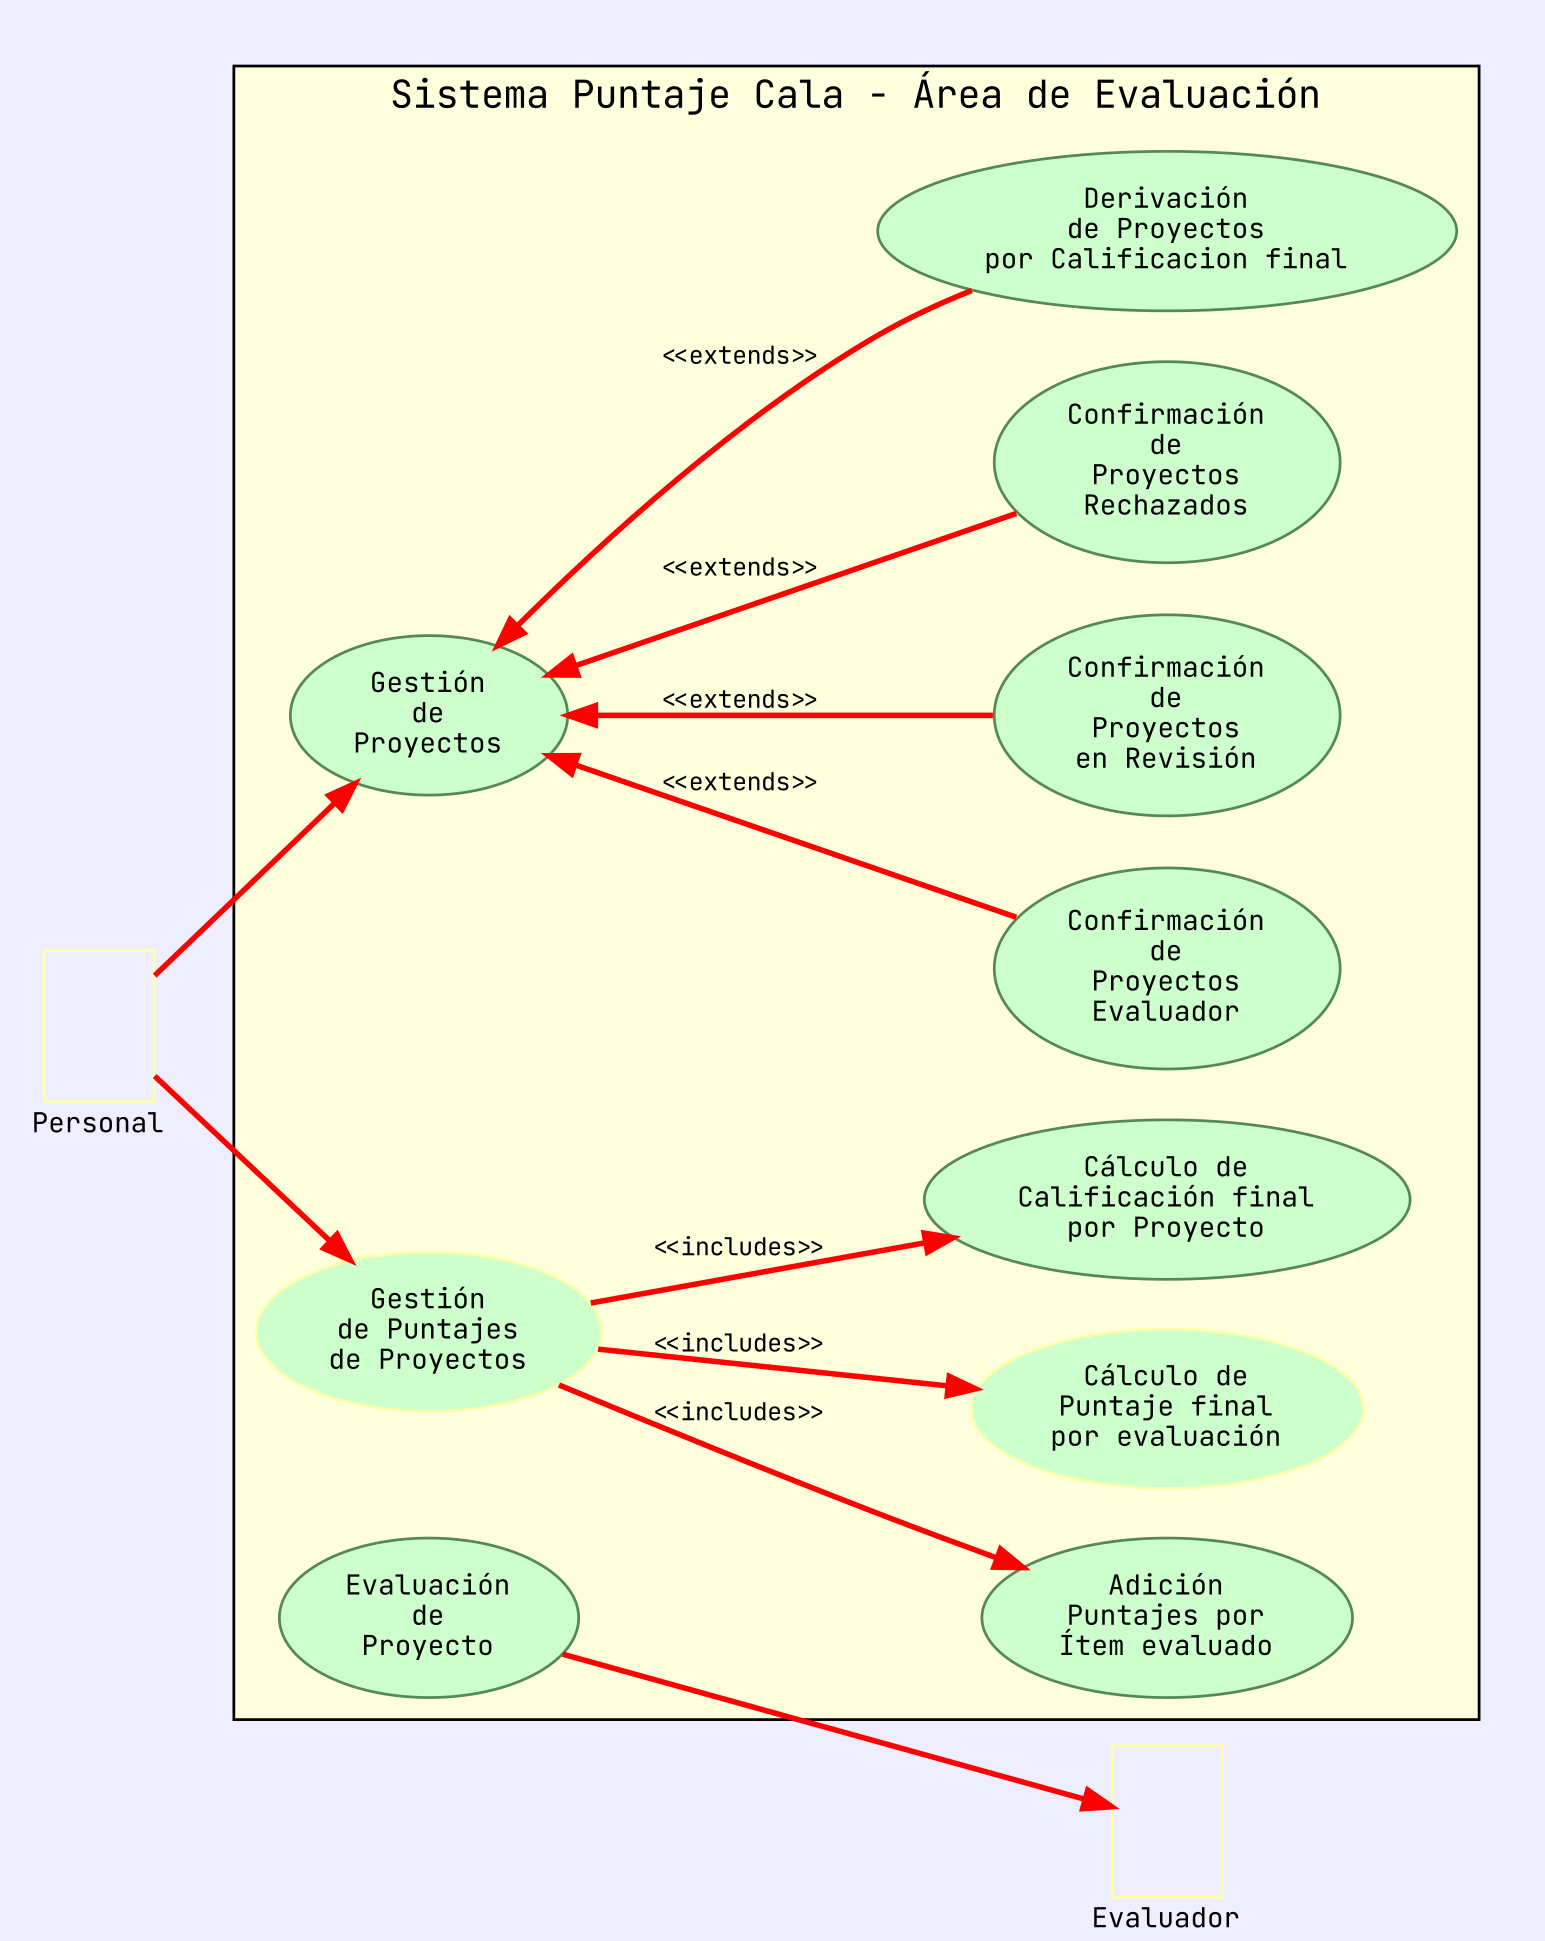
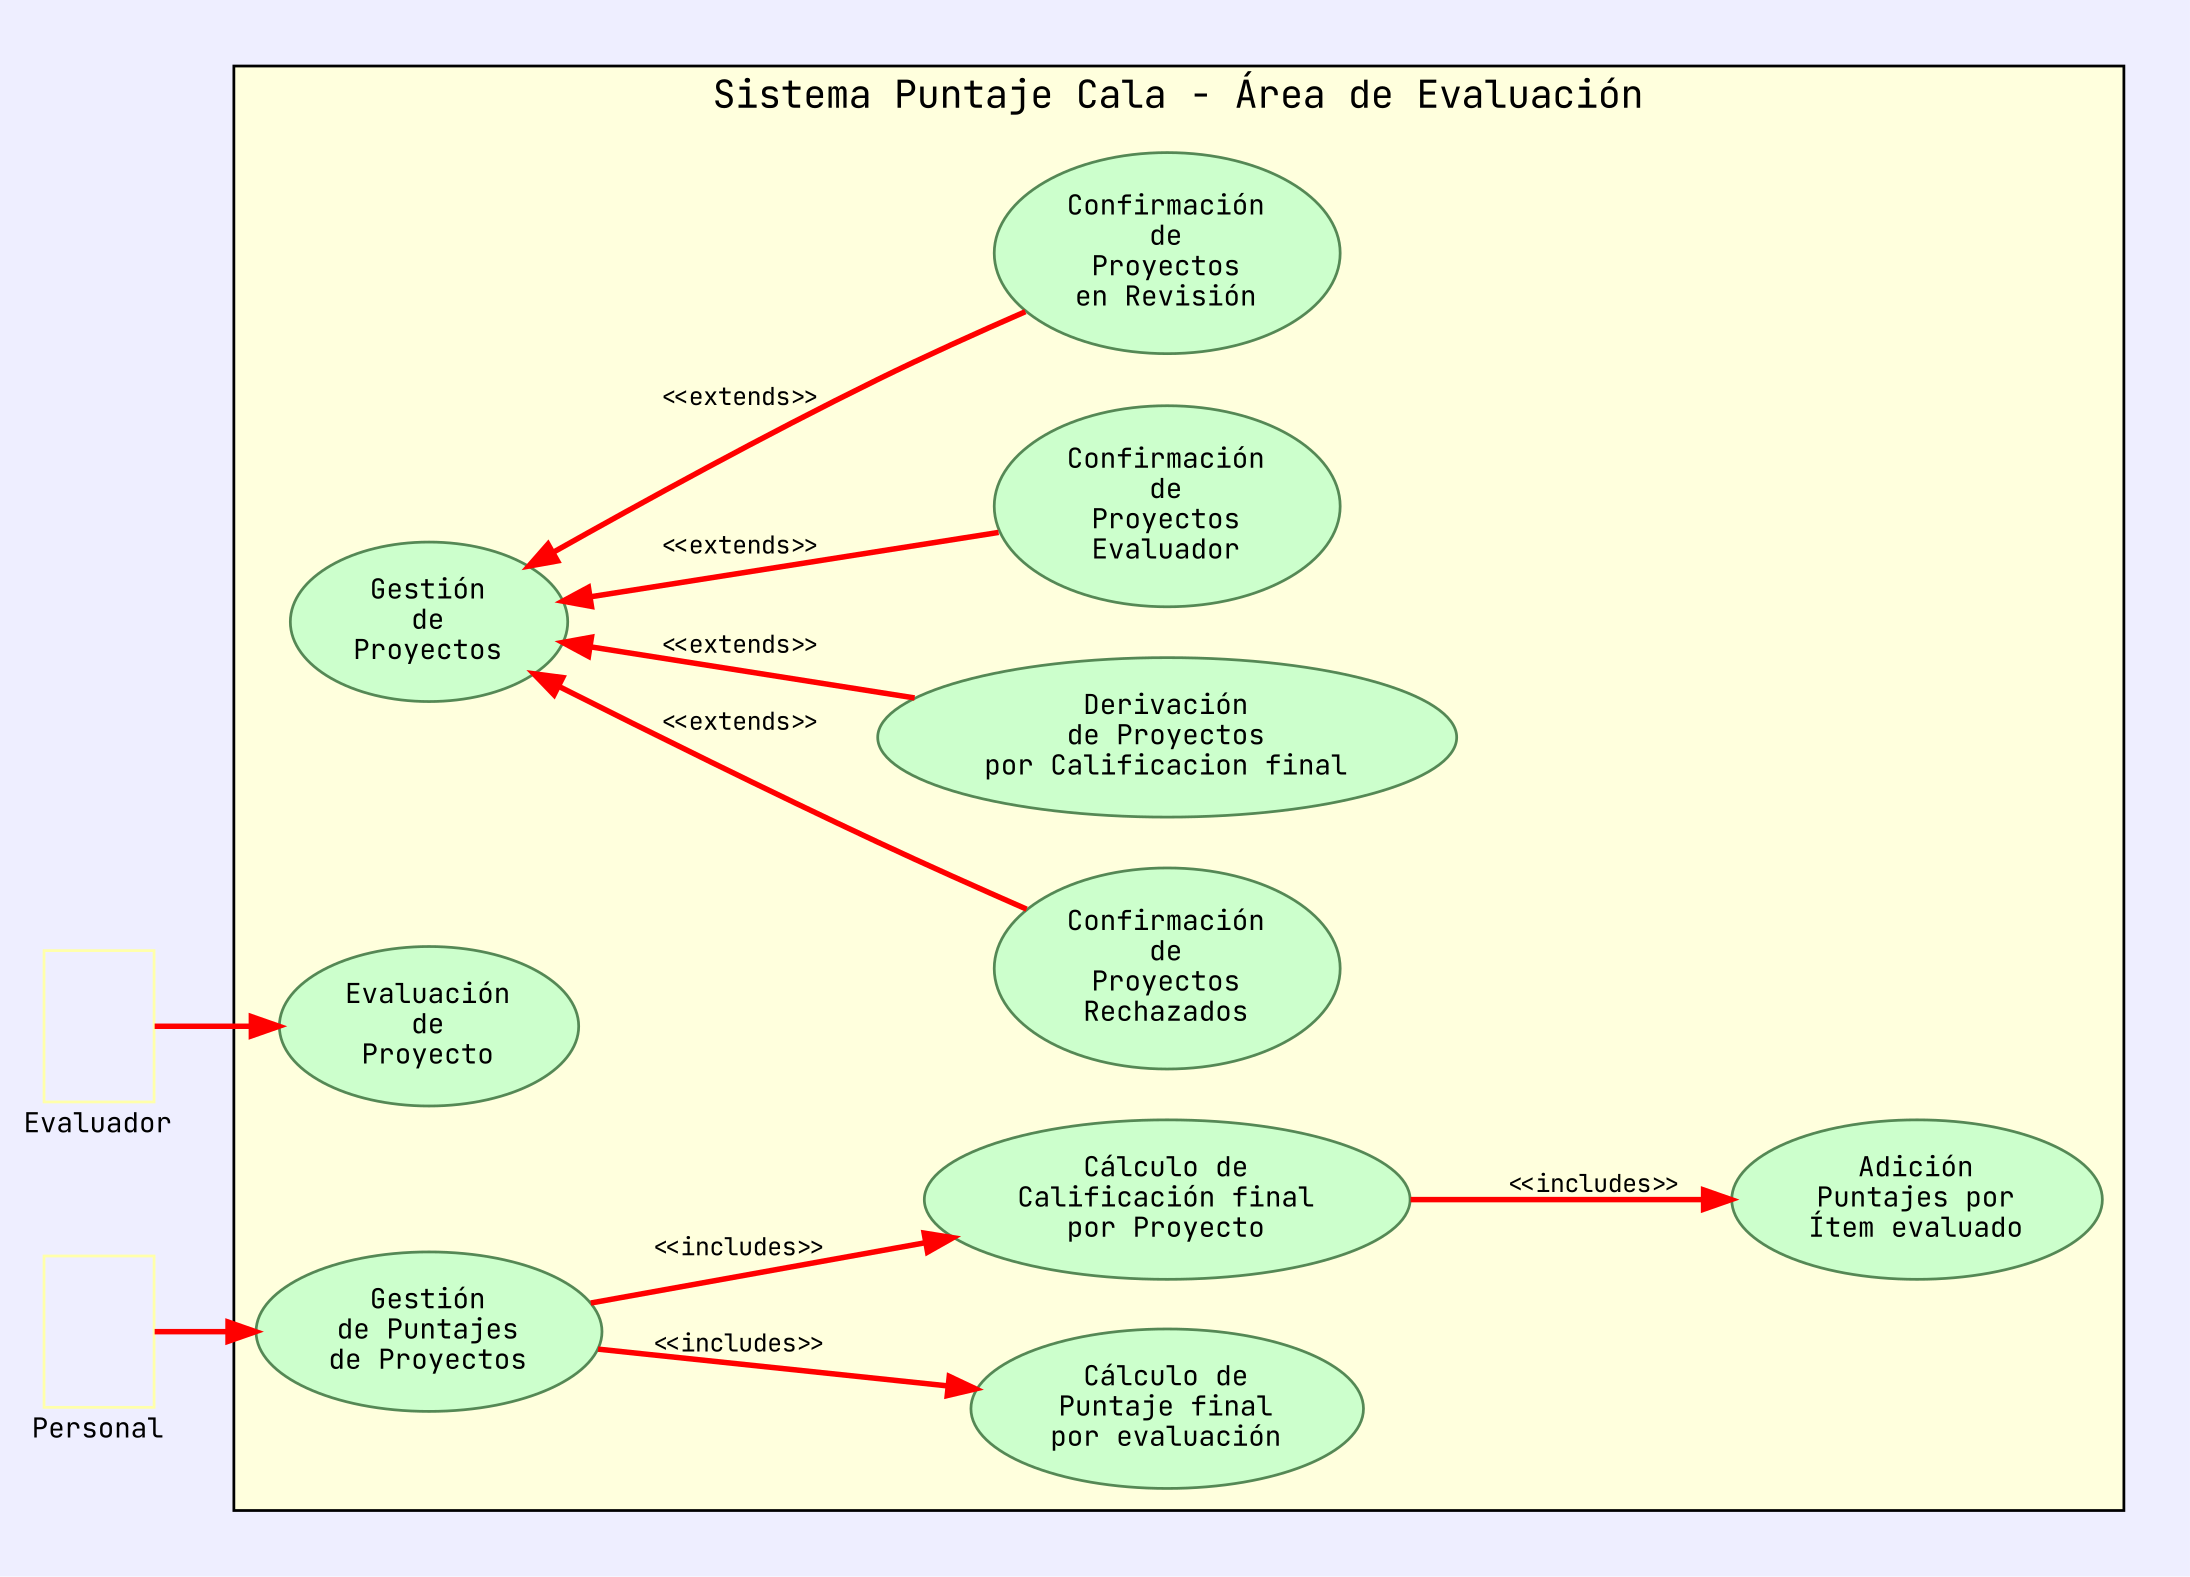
edge "Personal" -> "Gestión de Proyectos": removed
node "Gestión de Puntajes de Proyectos": color #ffffaa -> #558855
node "Cálculo de Puntaje final por evaluación": color #ffffaa -> #558855
edge "Gestión de Puntajes de Proyectos" -> "Adición Puntajes por Ítem evaluado": now "Cálculo de Calificación final por Proyecto" -> "Adición Puntajes por Ítem evaluado"
edge "Evaluación de Proyecto" -> "Evaluador": reversed
